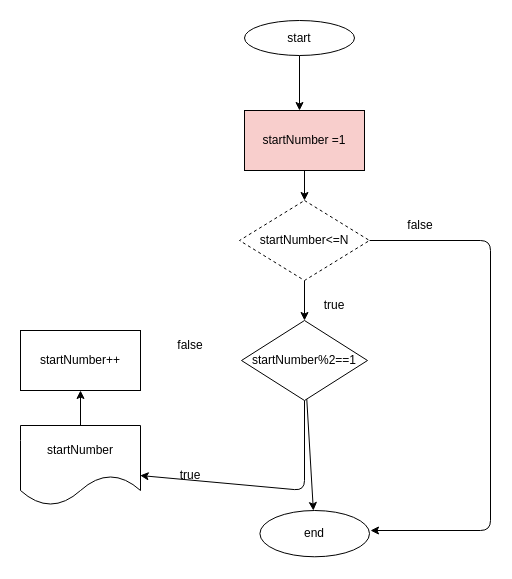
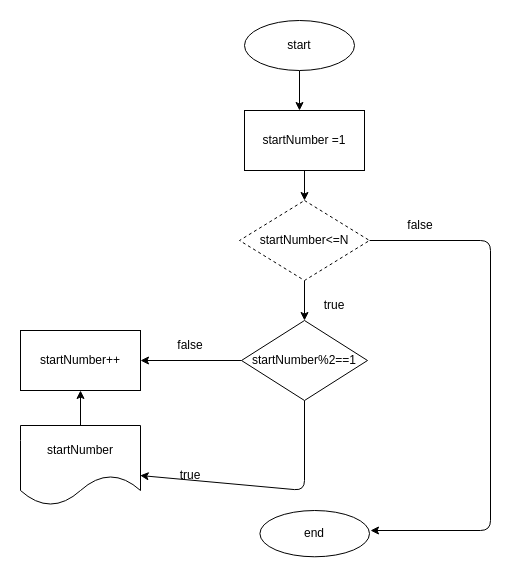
node "start": size 110x35 -> 110x50
node "startNumber =1": fillcolor #f8cecc -> #ffffff
edge "startNumber%2==1" -> "end": now "startNumber%2==1" -> "startNumber++"
